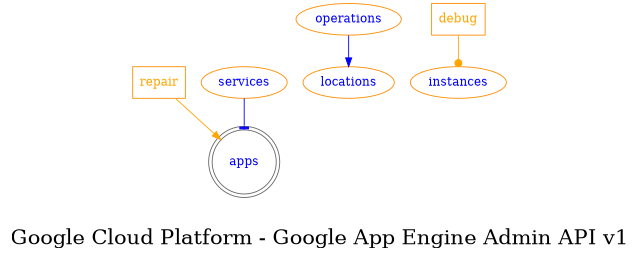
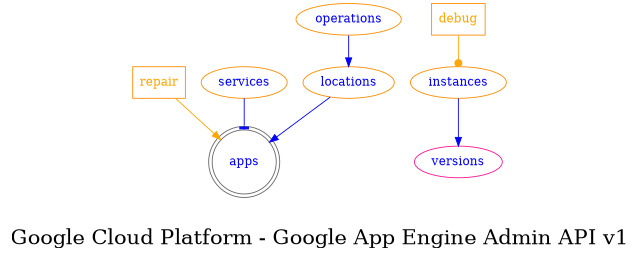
edge "locations" -> "apps": added
node "versions": added
